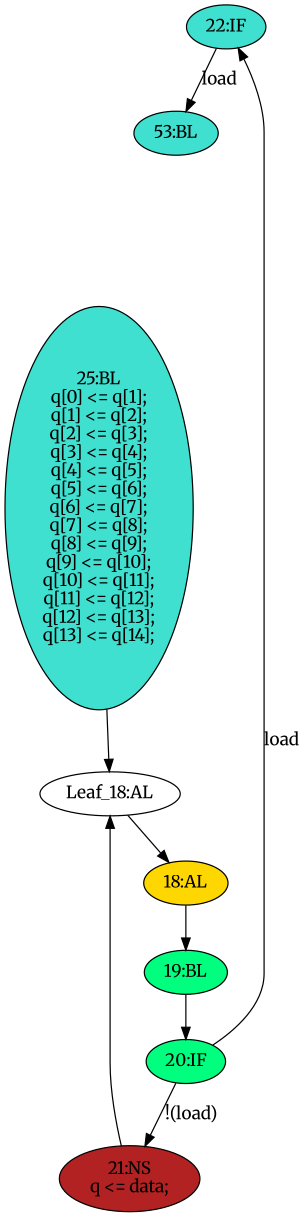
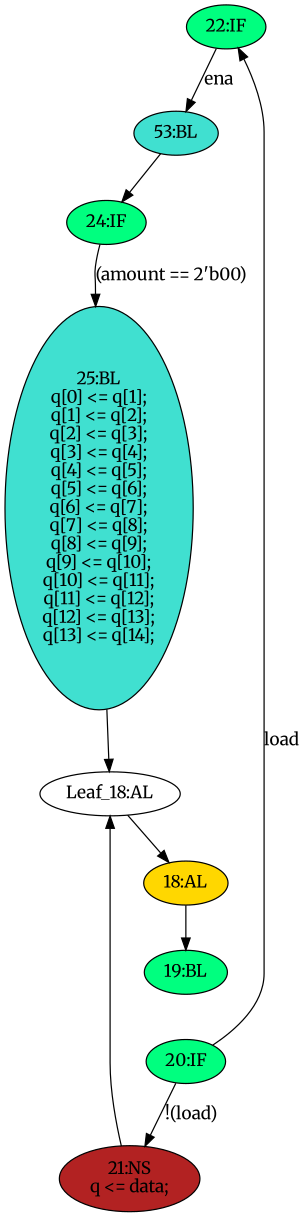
node "22:IF": fillcolor turquoise -> springgreen
edge "22:IF" -> "53:BL": label "load" -> "ena"
node "24:IF": added
edge "19:BL" -> "20:IF": removed
